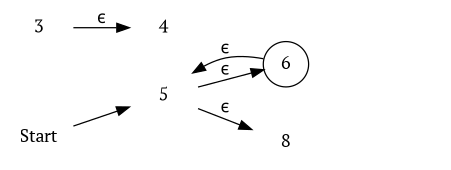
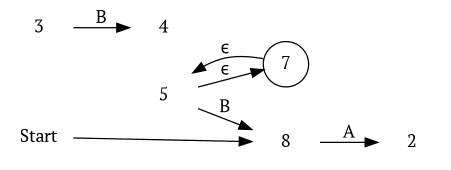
edge "3" -> "4": label "ϵ" -> "B"
node "6": label "6" -> "7"
edge "5" -> "8": label "ϵ" -> "B"
edge "Start" -> "5": now "Start" -> "8"
node "2": added
